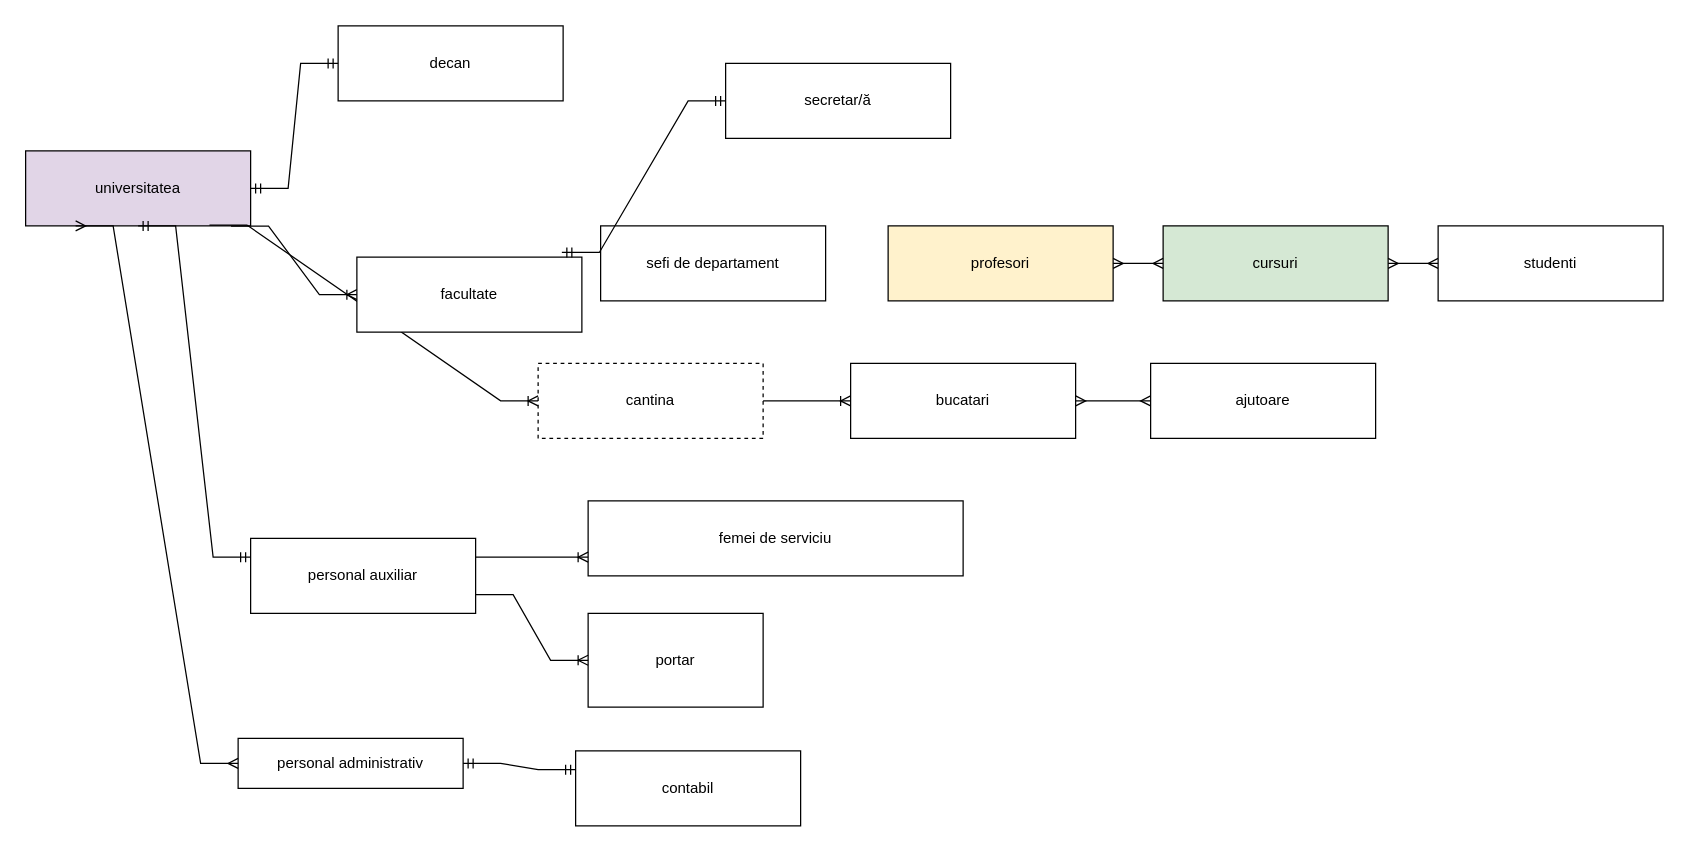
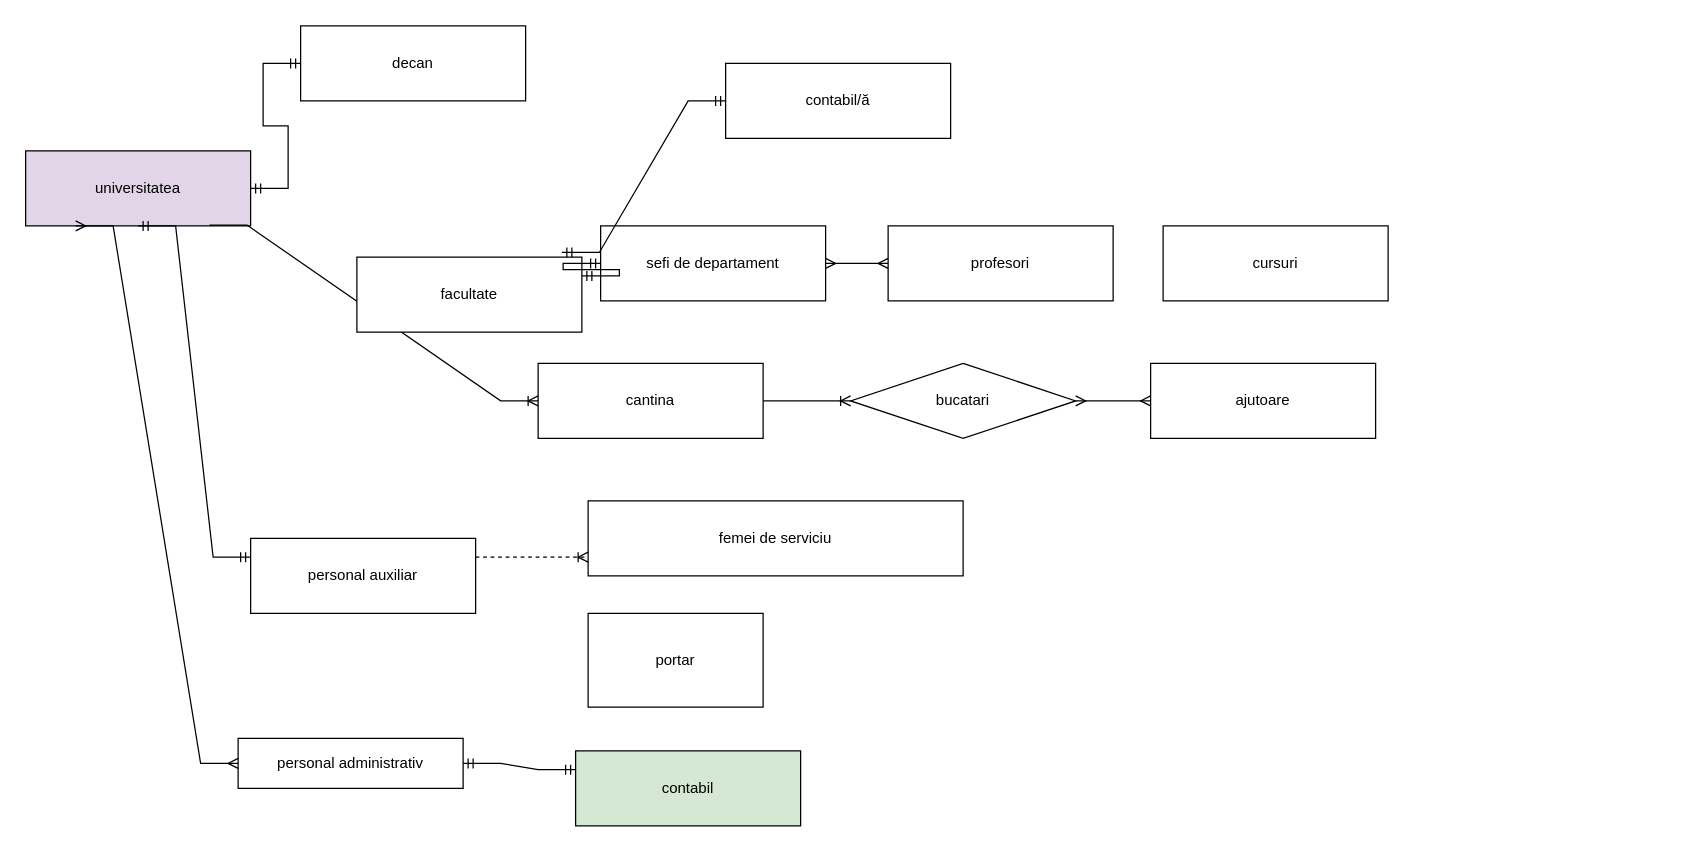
node "decan": moved (451, 63) -> (413, 63)
node "secretar/ă": label "secretar/ă" -> "contabil/ă"
edge "sefi de departament" -- "profesori": added
node "profesori": fillcolor #fff2cc -> #ffffff
edge "profesori" -- "cursuri": removed
node "cursuri": fillcolor #d5e8d4 -> #ffffff
edge "cursuri" -- "studenti": removed
node "studenti": removed
edge "sefi de departament" -- "facultate": added
edge "universitatea" -> "facultate": removed
node "cantina": style dashed -> solid
node "bucatari": shape rectangle -> diamond
edge "personal auxiliar" -> "femei de serviciu": style solid -> dashed
edge "personal auxiliar" -> "portar": removed
node "contabil": fillcolor #ffffff -> #d5e8d4
